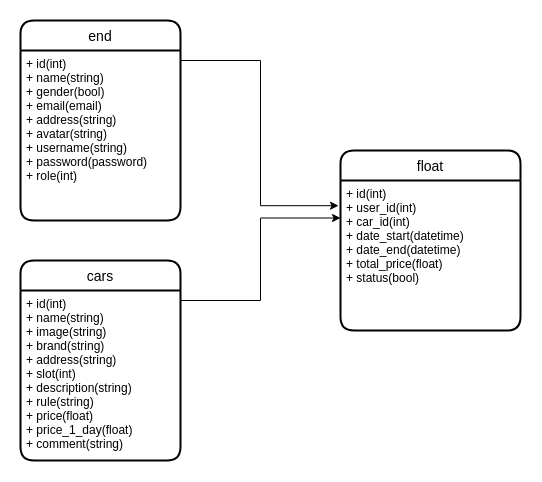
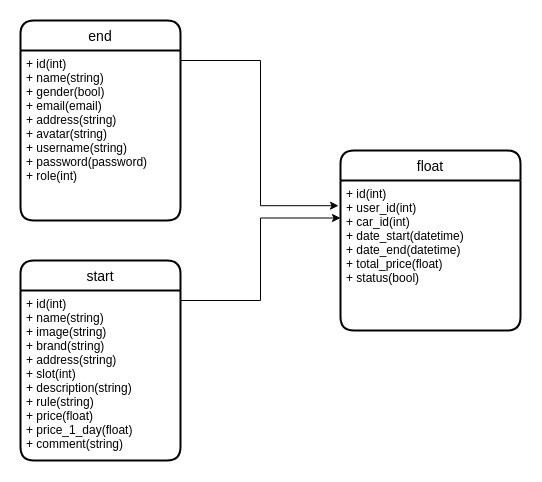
node "cars": label "cars" -> "start"
